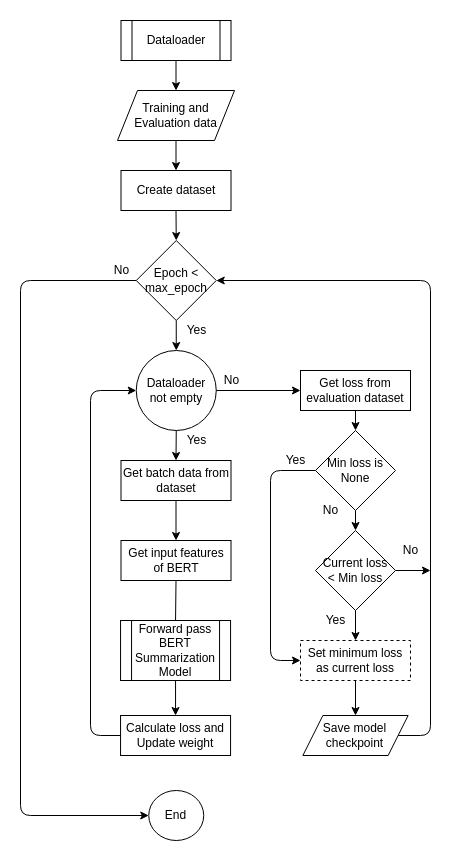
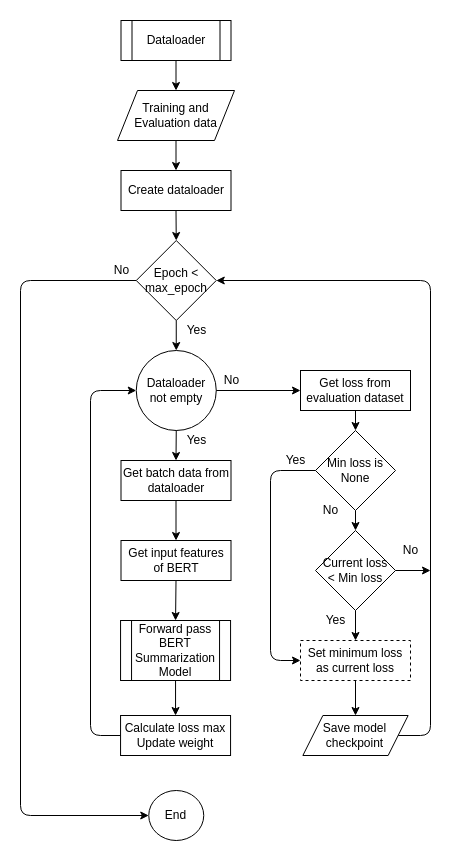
node "Create dataset": label "Create dataset" -> "Create dataloader"
node "Get batch data from dataset": label "Get batch data from dataset" -> "Get batch data from dataloader"
edge "Get input features of BERT" -- "Forward pass BERT Summarization Model": arrowhead none -> classic
node "Calculate loss and Update weight": label "Calculate loss and Update weight" -> "Calculate loss max Update weight"
